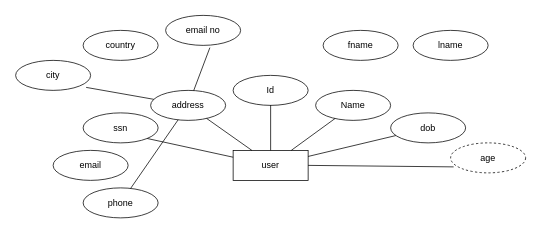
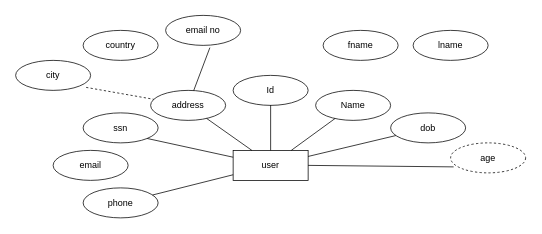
edge "city" -- "address": style solid -> dashed
edge "address" -- "phone": now "user" -- "phone"
